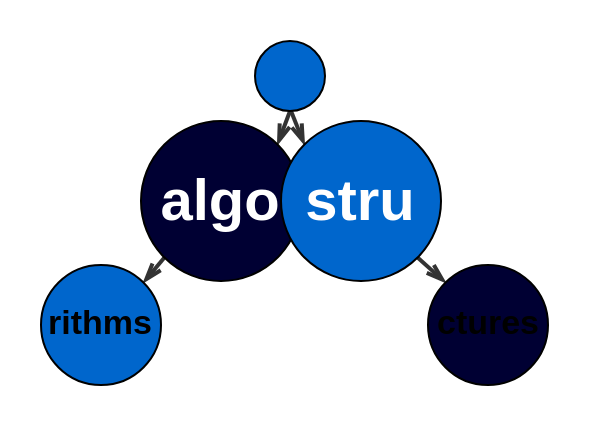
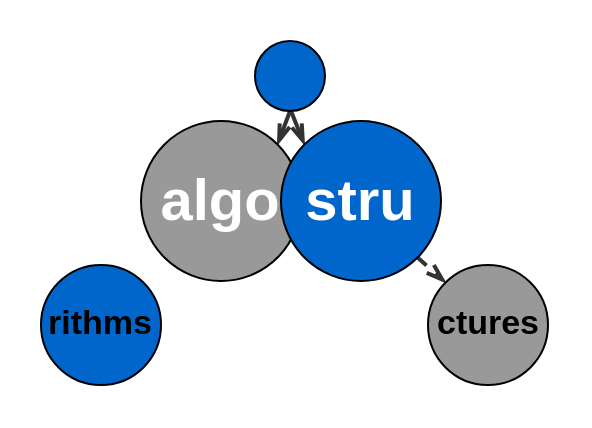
node "algo": fillcolor #000033 -> #999999
edge "algo" -> "rithms": removed
edge "stru" -> "ctures": style solid -> dashed
node "ctures": fillcolor #000033 -> #999999
